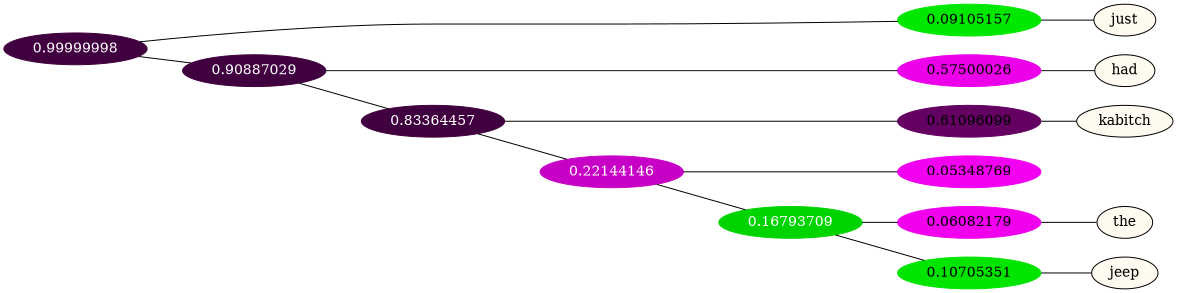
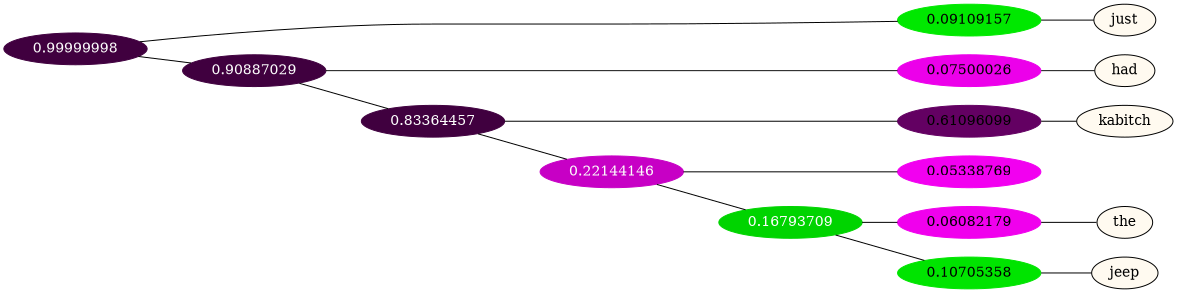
node "0.09105157": label "0.09105157" -> "0.09109157"
node "0.57500026": label "0.57500026" -> "0.07500026"
node "0.05348769": label "0.05348769" -> "0.05338769"
node "0.10705351": label "0.10705351" -> "0.10705358"
